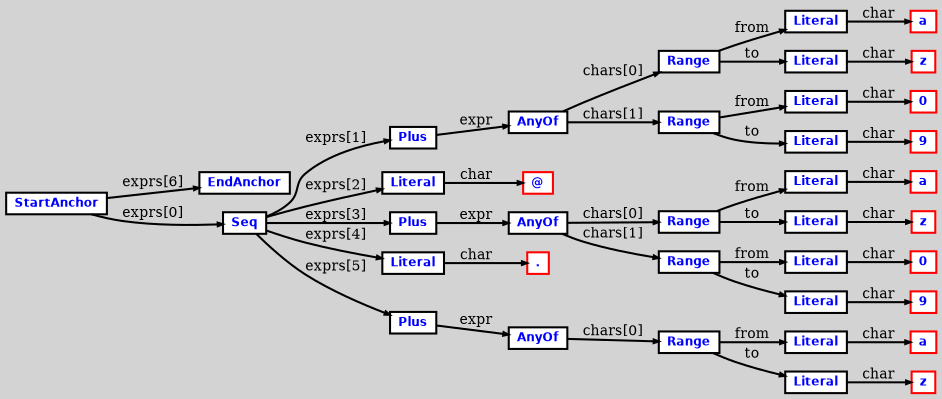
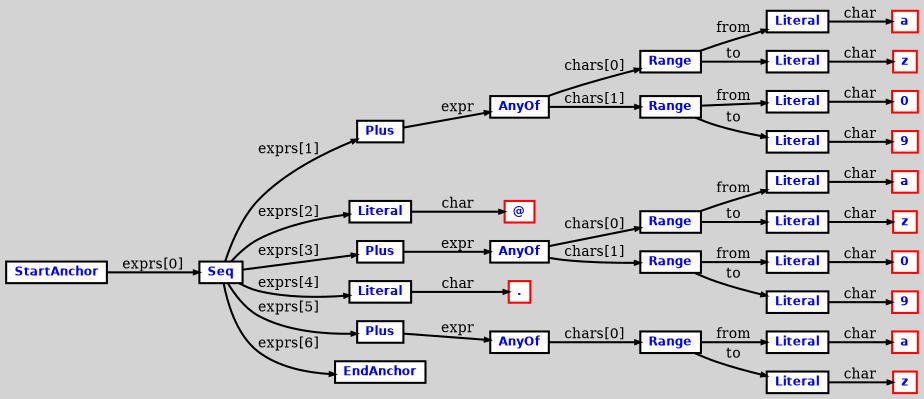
edge "StartAnchor" -> "EndAnchor": now "Seq" -> "EndAnchor"
